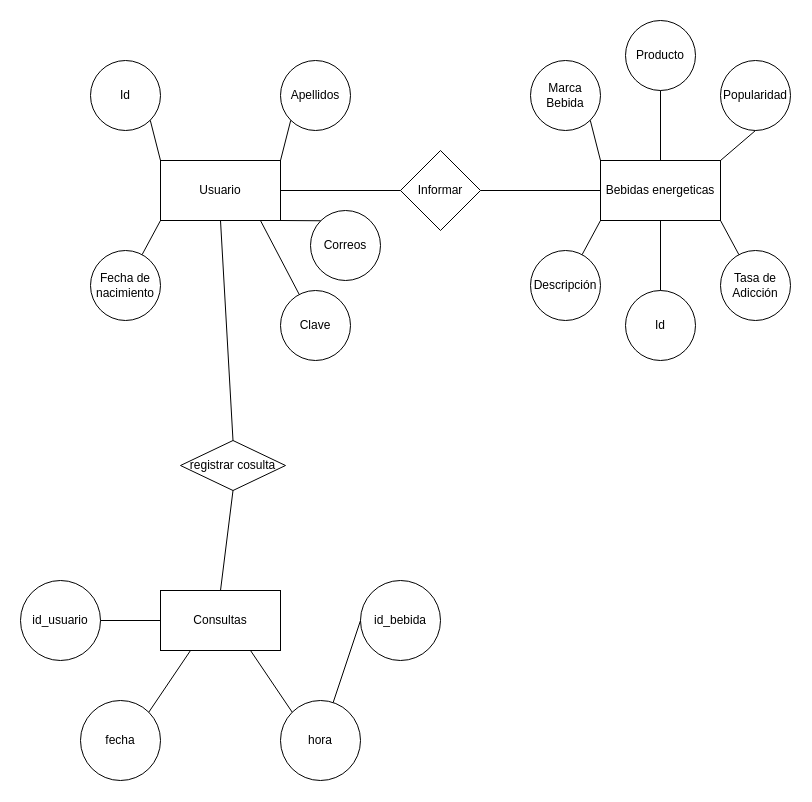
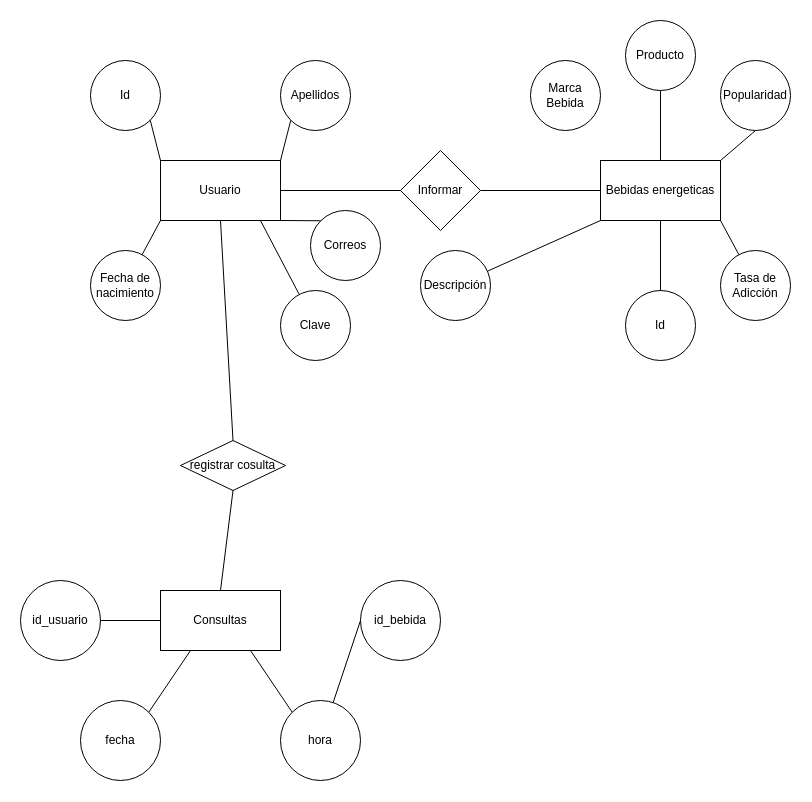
edge "Marca Bebida" -- "Bebidas energeticas": removed
node "Descripción": moved (566, 286) -> (456, 286)
